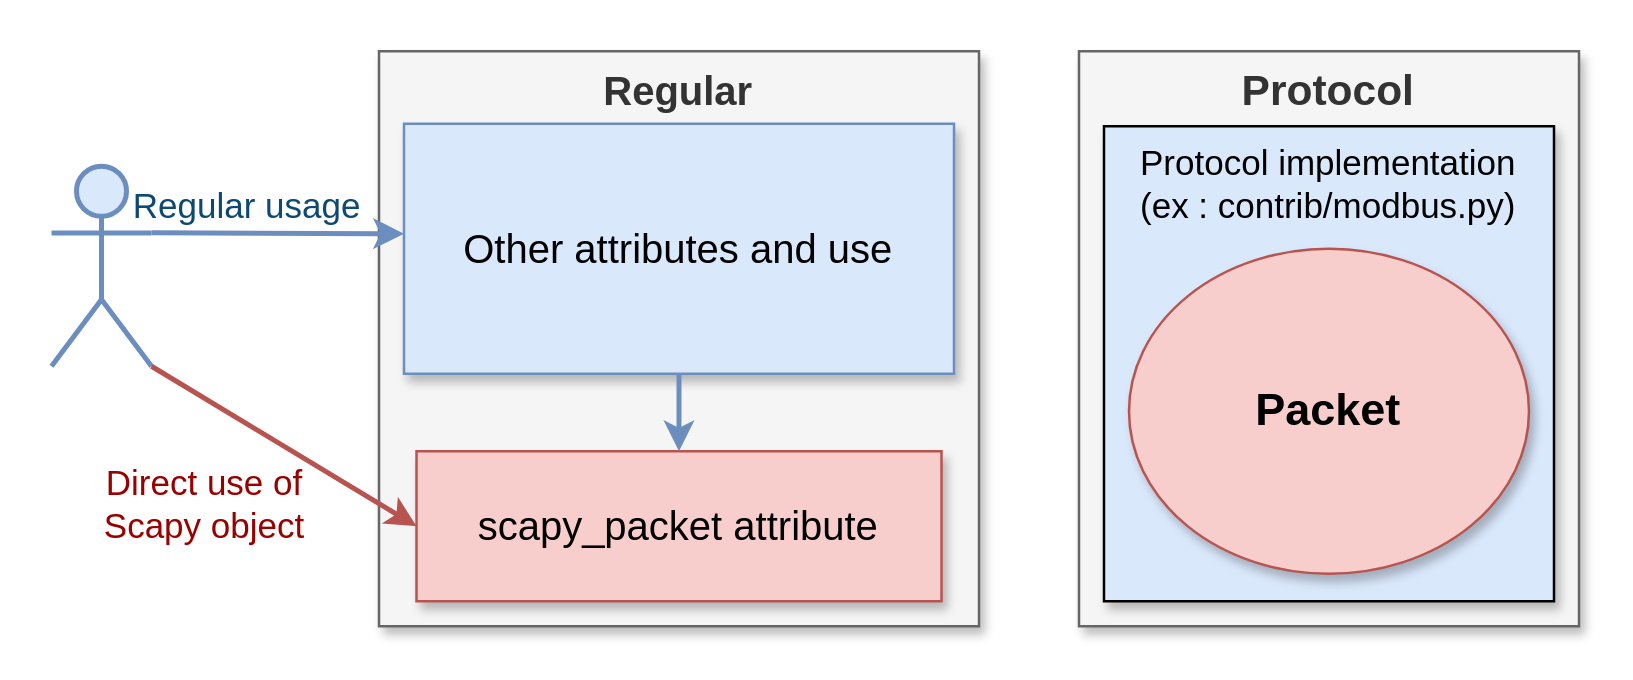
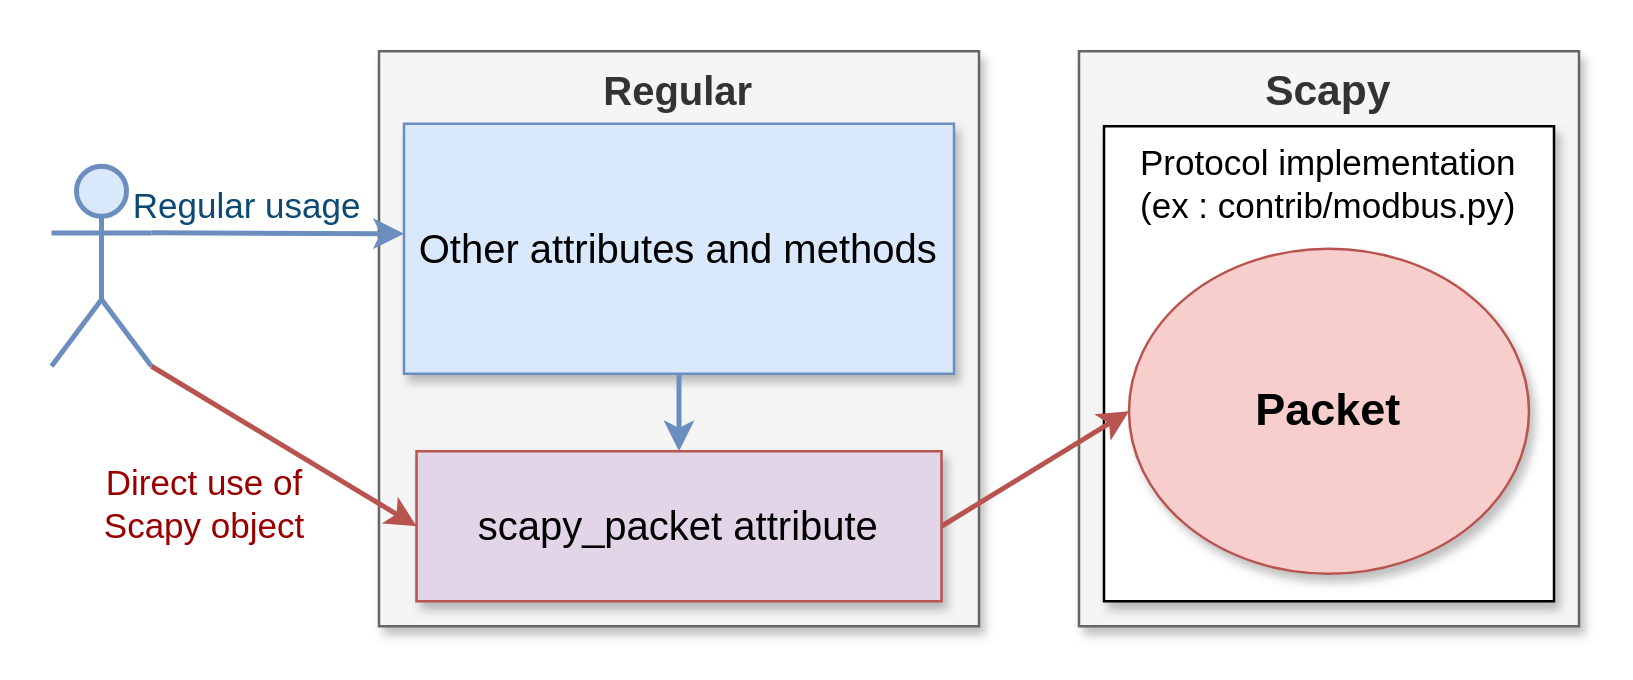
node "Protocol": label "Protocol" -> "Scapy"
node "Protocol implementation (ex : contrib/modbus.py)": fillcolor #dae8fc -> #ffffff
node "Other attributes and use": label "Other attributes and use" -> "Other attributes and methods"
edge "scapy_packet attribute" -> "Packet": added
node "scapy_packet attribute": fillcolor #f8cecc -> #e1d5e7
